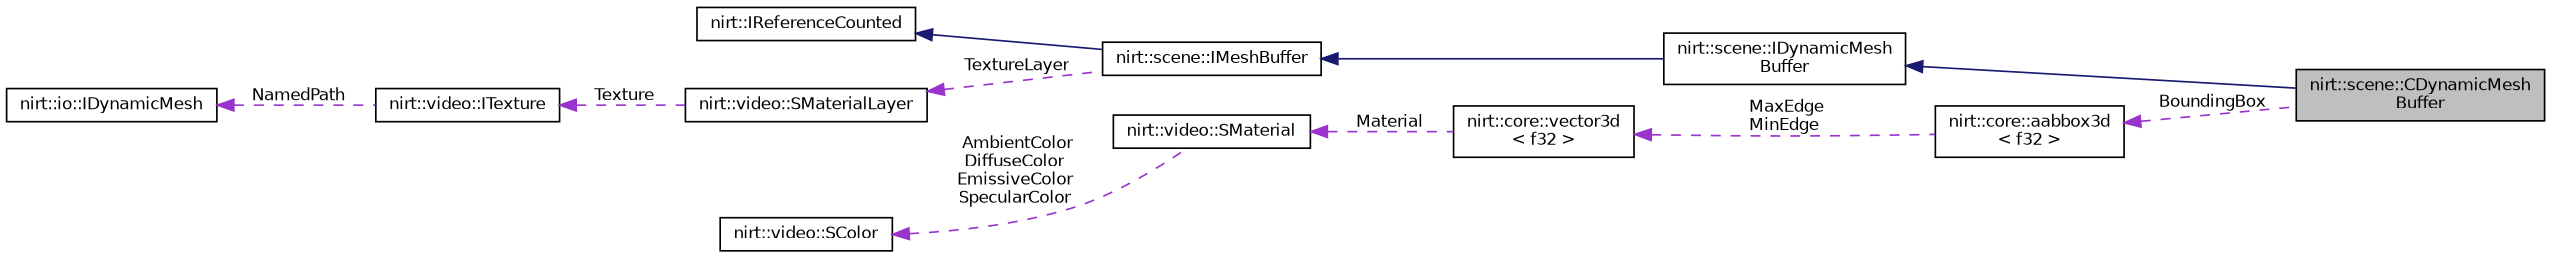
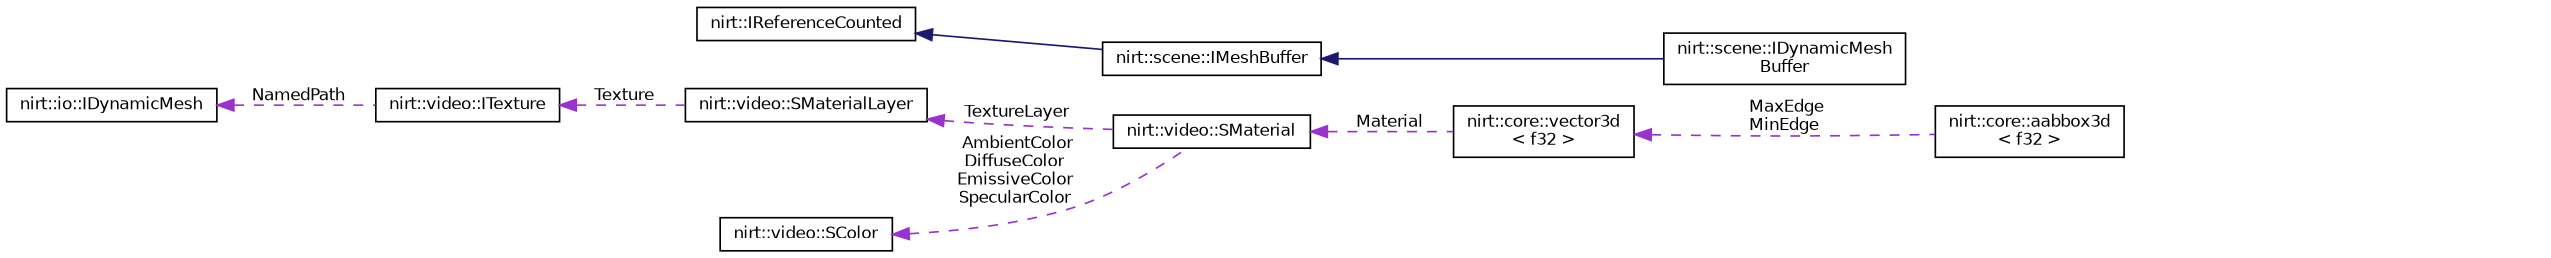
edge "nirt::scene::IMeshBuffer" -> "nirt::video::SMaterialLayer": now "nirt::video::SMaterial" -> "nirt::video::SMaterialLayer"
node "nirt::scene::CDynamicMesh Buffer": removed
